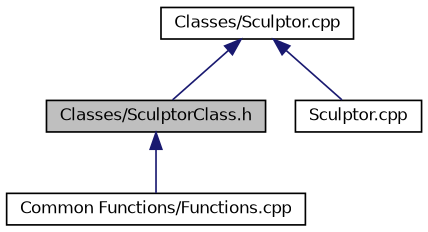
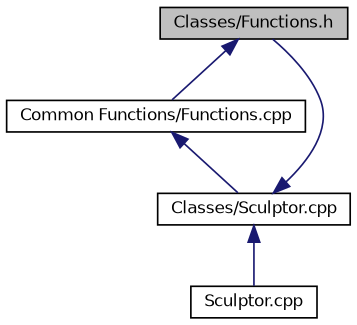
node "Classes/SculptorClass.h": label "Classes/SculptorClass.h" -> "Classes/Functions.h"
edge "Classes/Sculptor.cpp" -> "Common Functions/Functions.cpp": added
